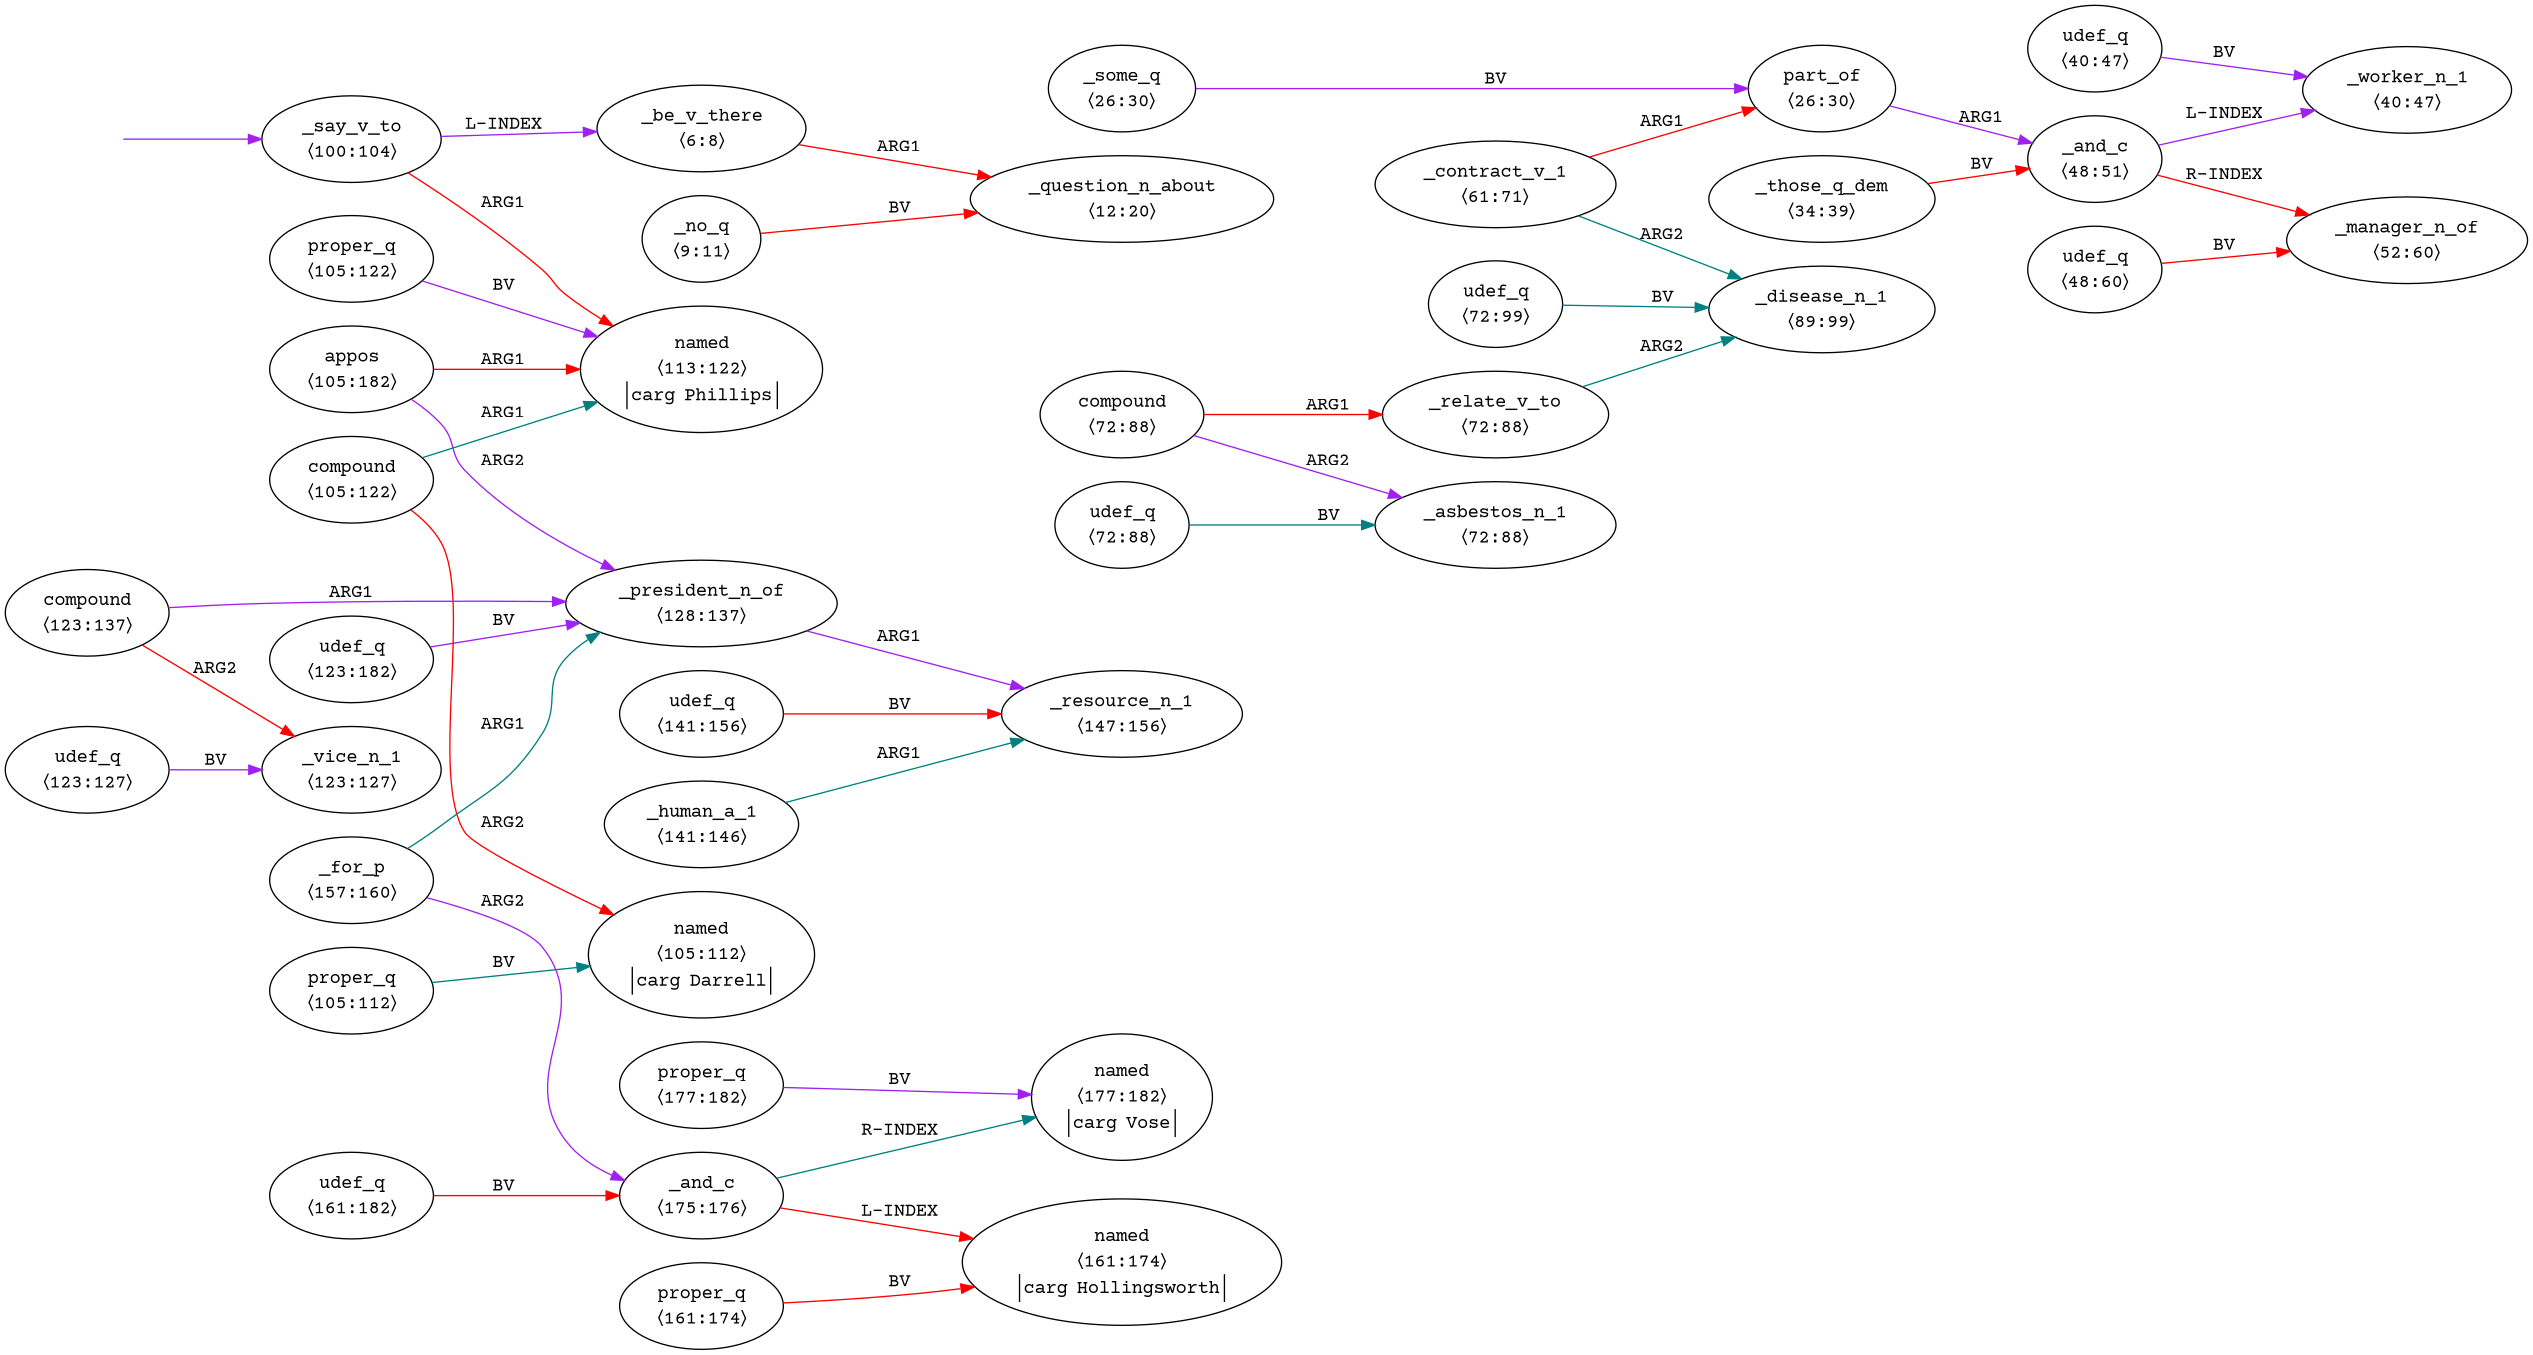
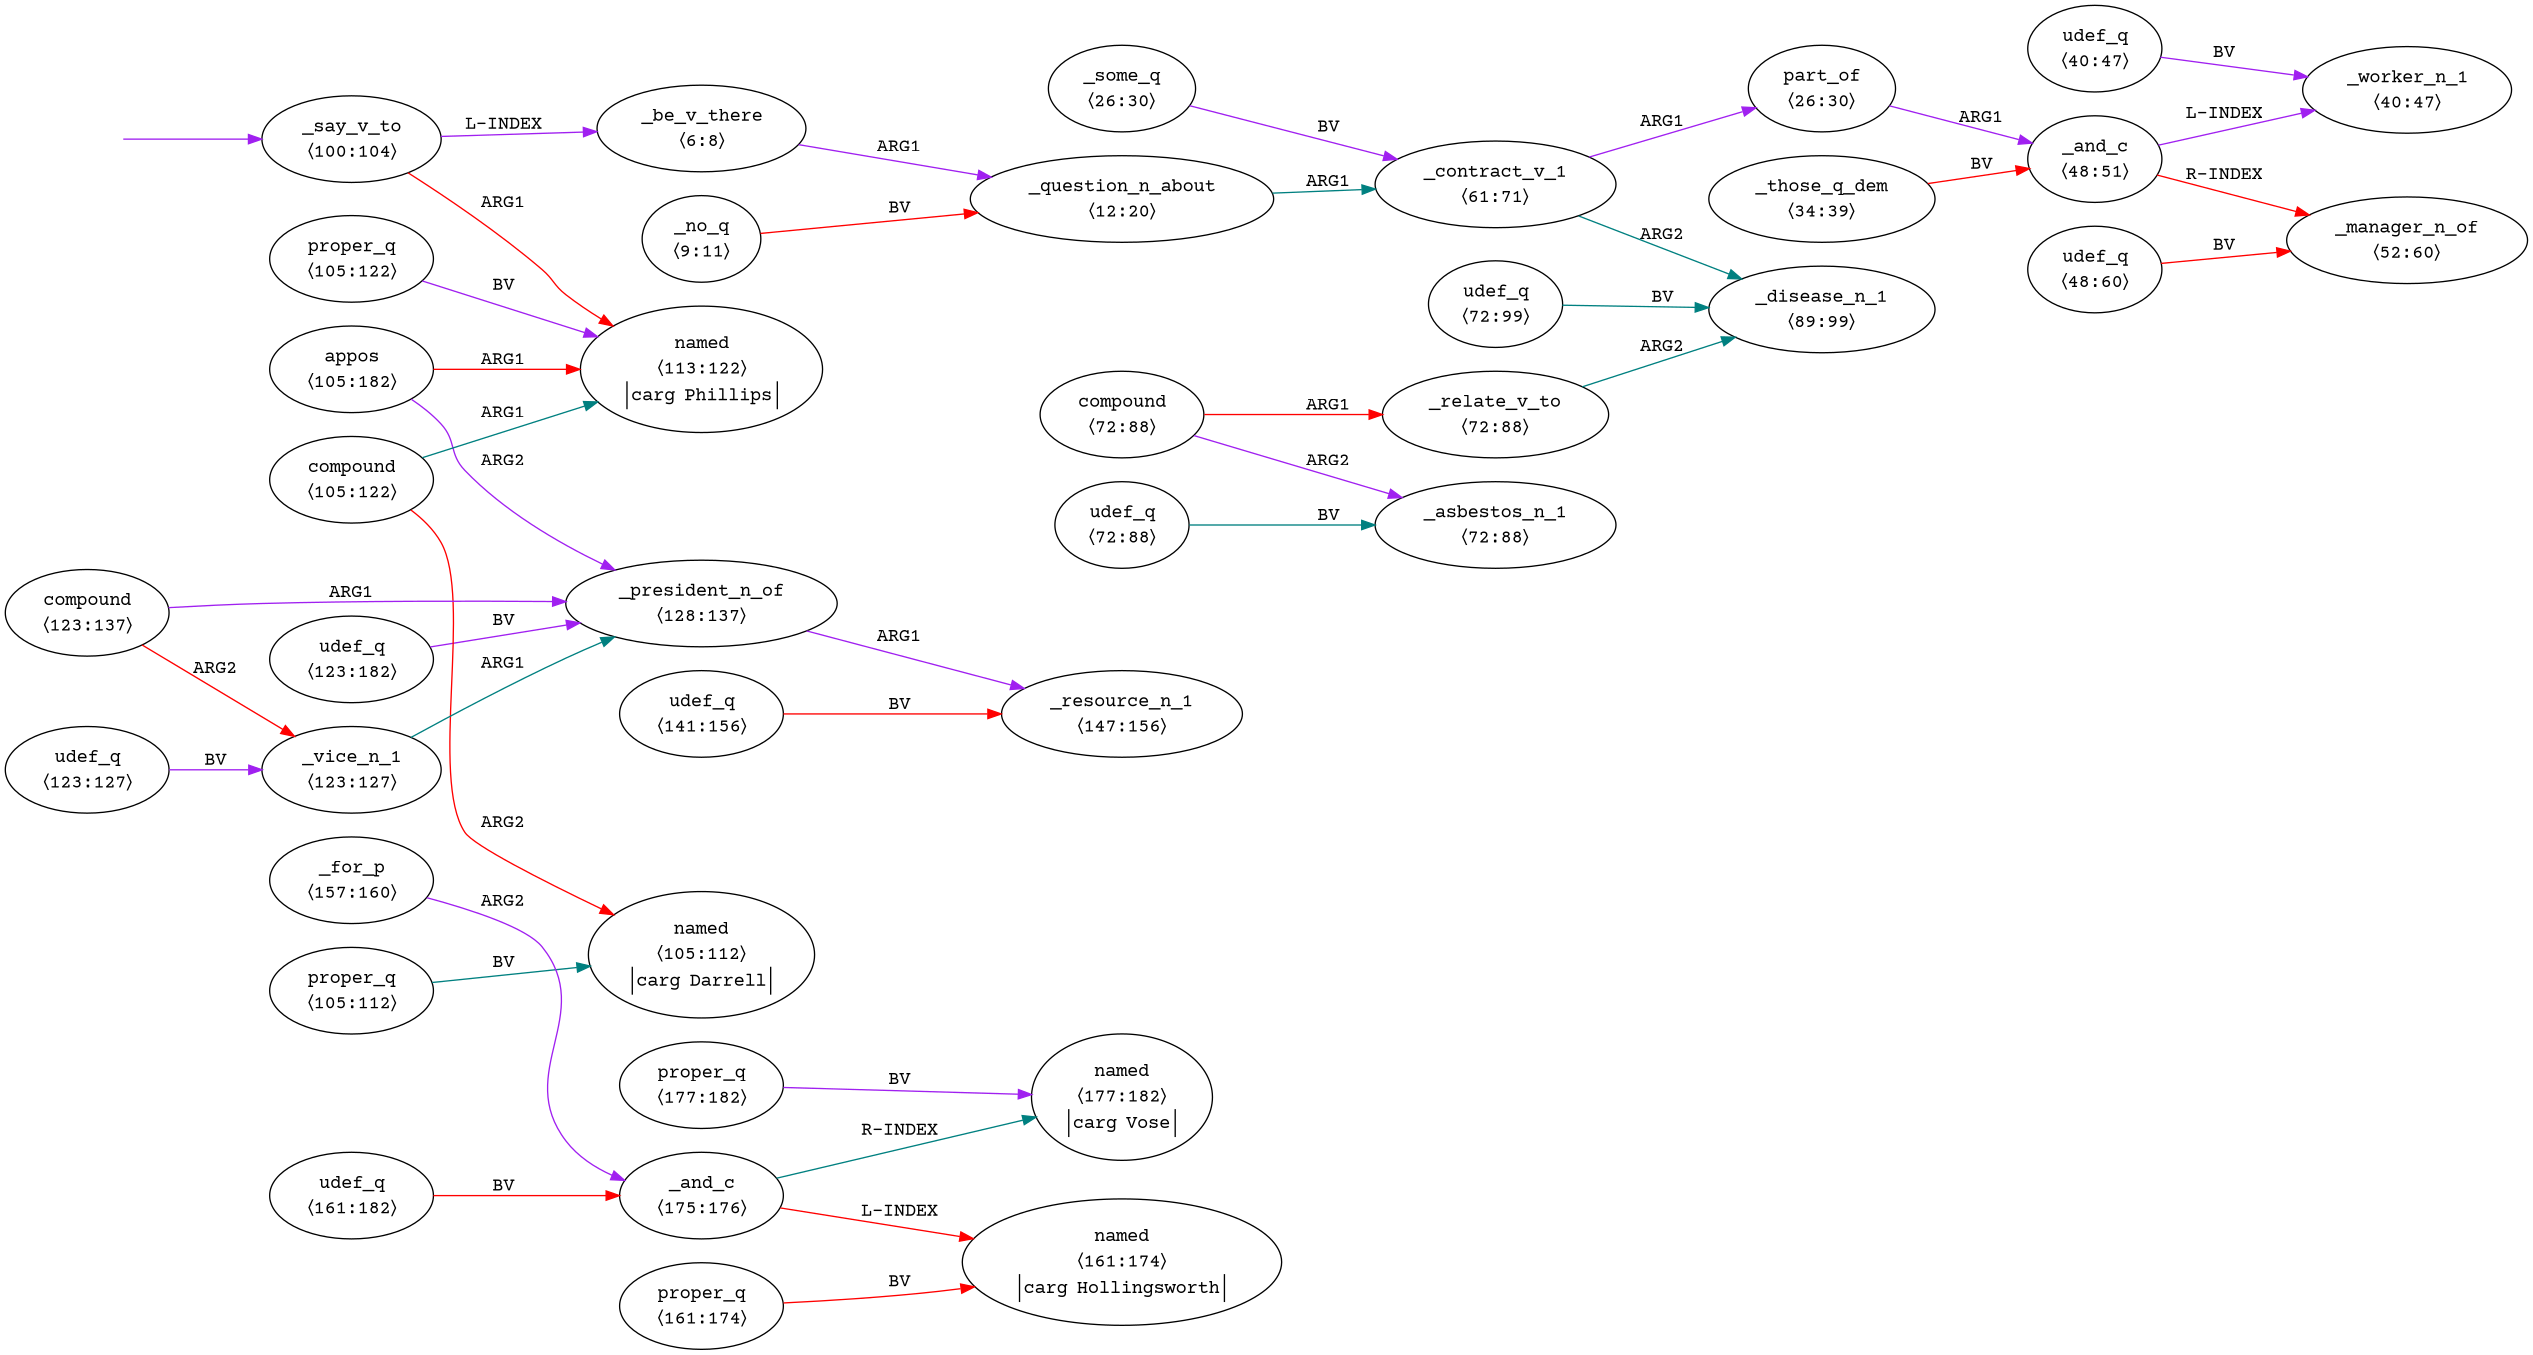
edge "_some_q" -> "part_of": now "_some_q" -> "_contract_v_1"
edge "_contract_v_1" -> "part_of": color red -> purple
edge "_be_v_there" -> "_question_n_about": color red -> purple
edge "_question_n_about" -> "_contract_v_1": added, label "ARG1"
edge "_for_p" -> "_president_n_of": now "_vice_n_1" -> "_president_n_of"
node "_human_a_1": removed
